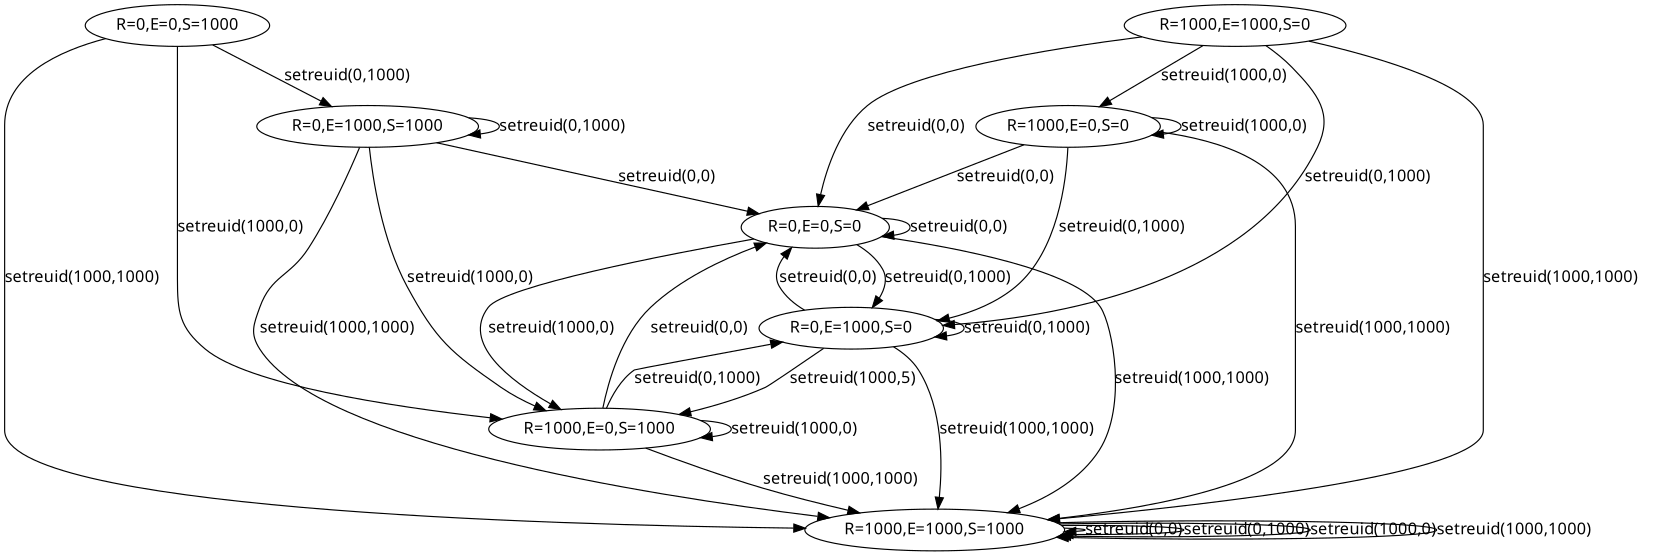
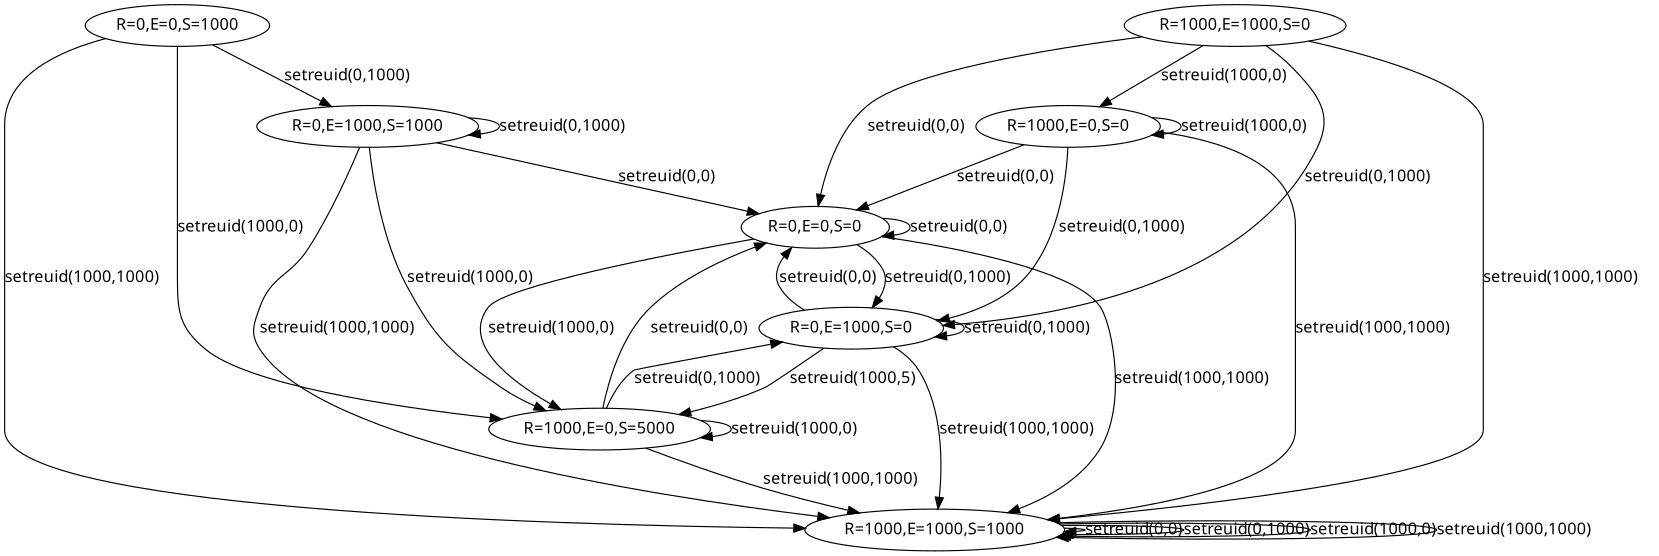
node "R=1000,E=0,S=1000": label "R=1000,E=0,S=1000" -> "R=1000,E=0,S=5000"
